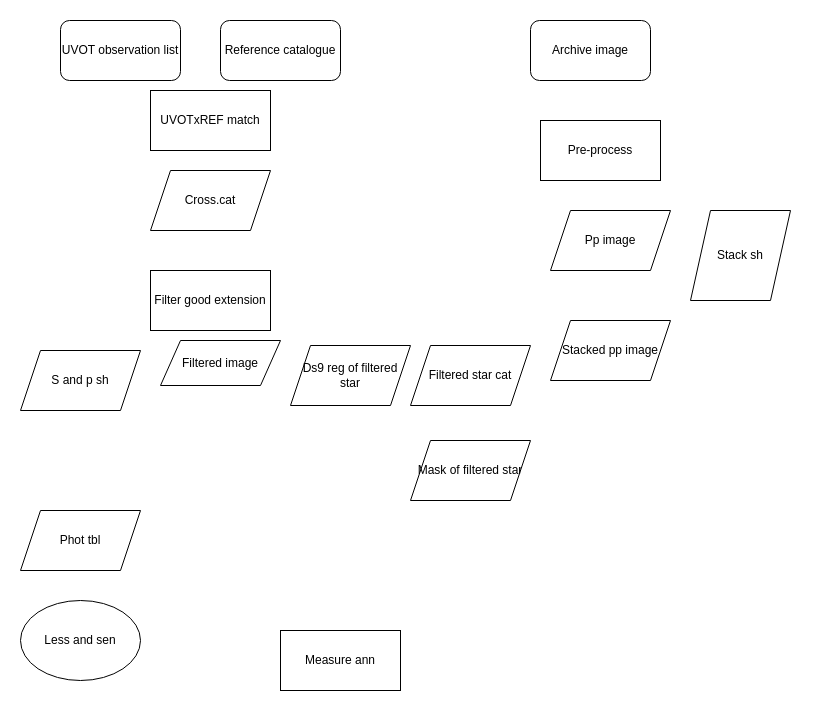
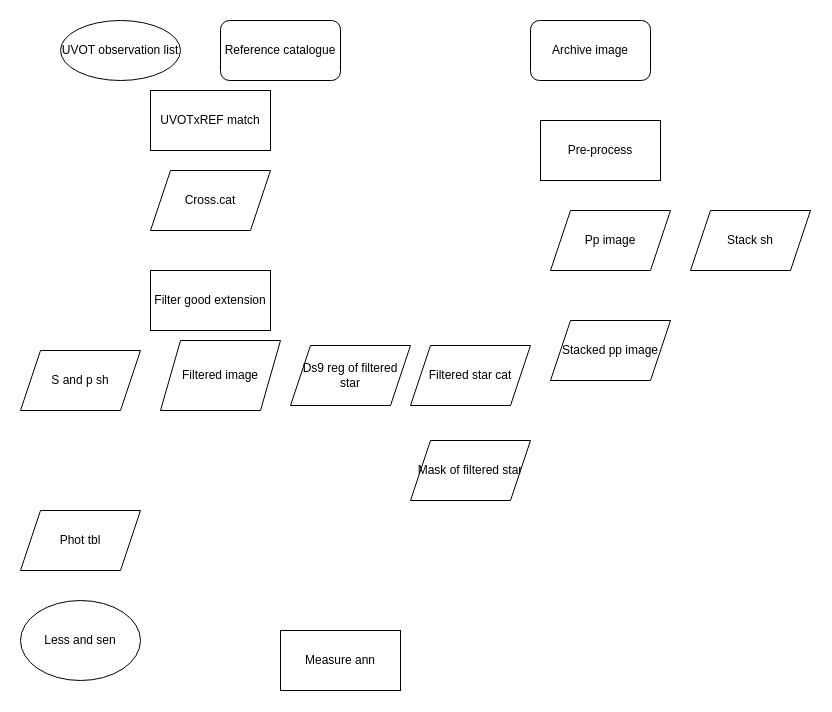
node "UVOT observation list": shape rounded rectangle -> ellipse
node "Stack sh": size 100x90 -> 120x60
node "Filtered image": size 120x45 -> 120x70
